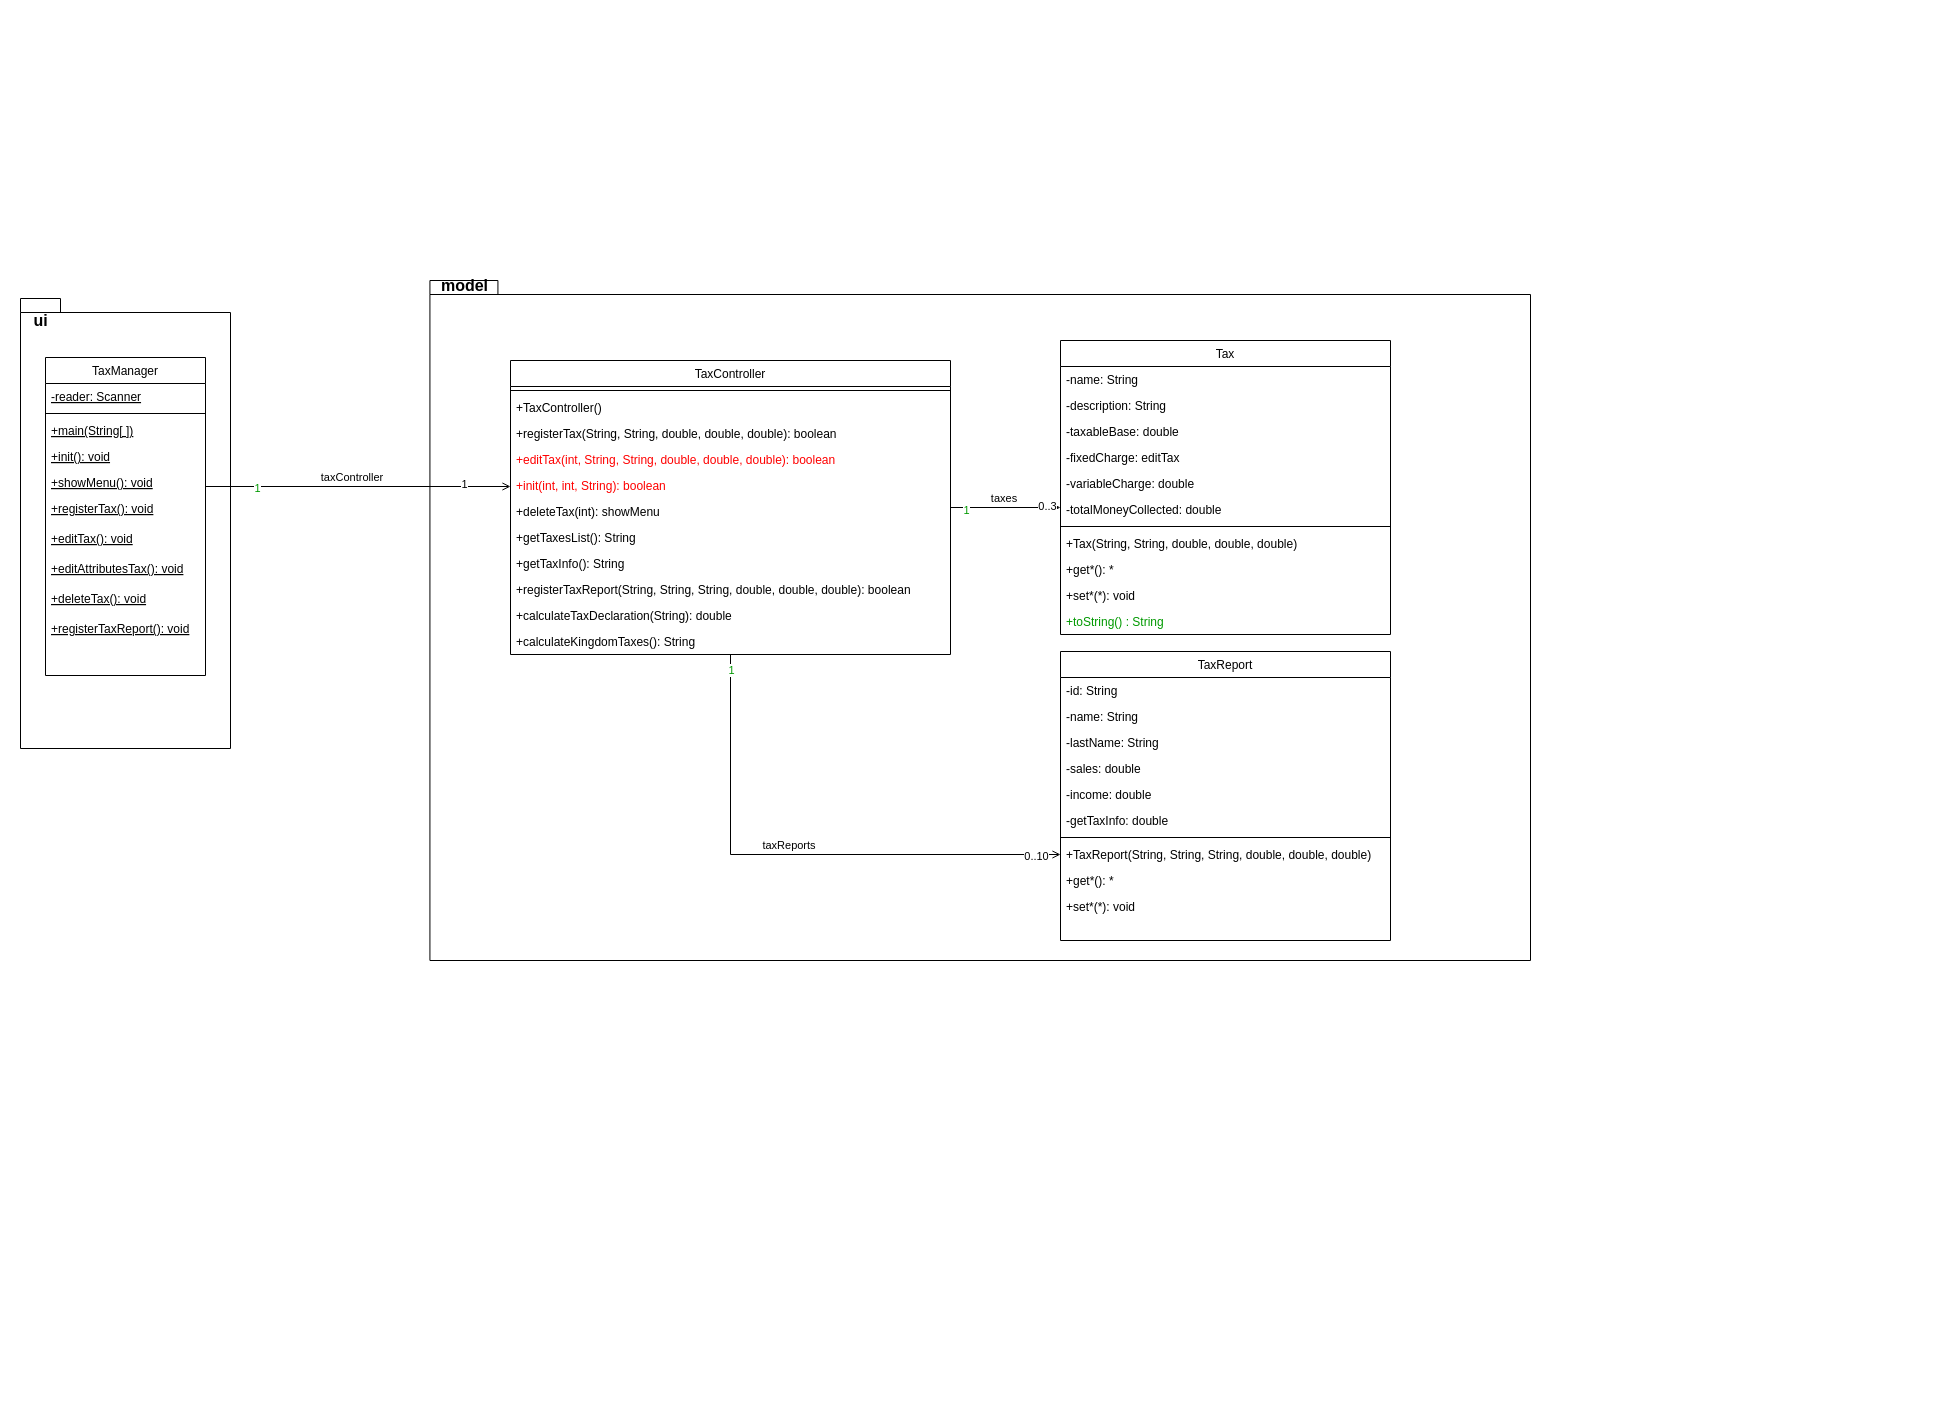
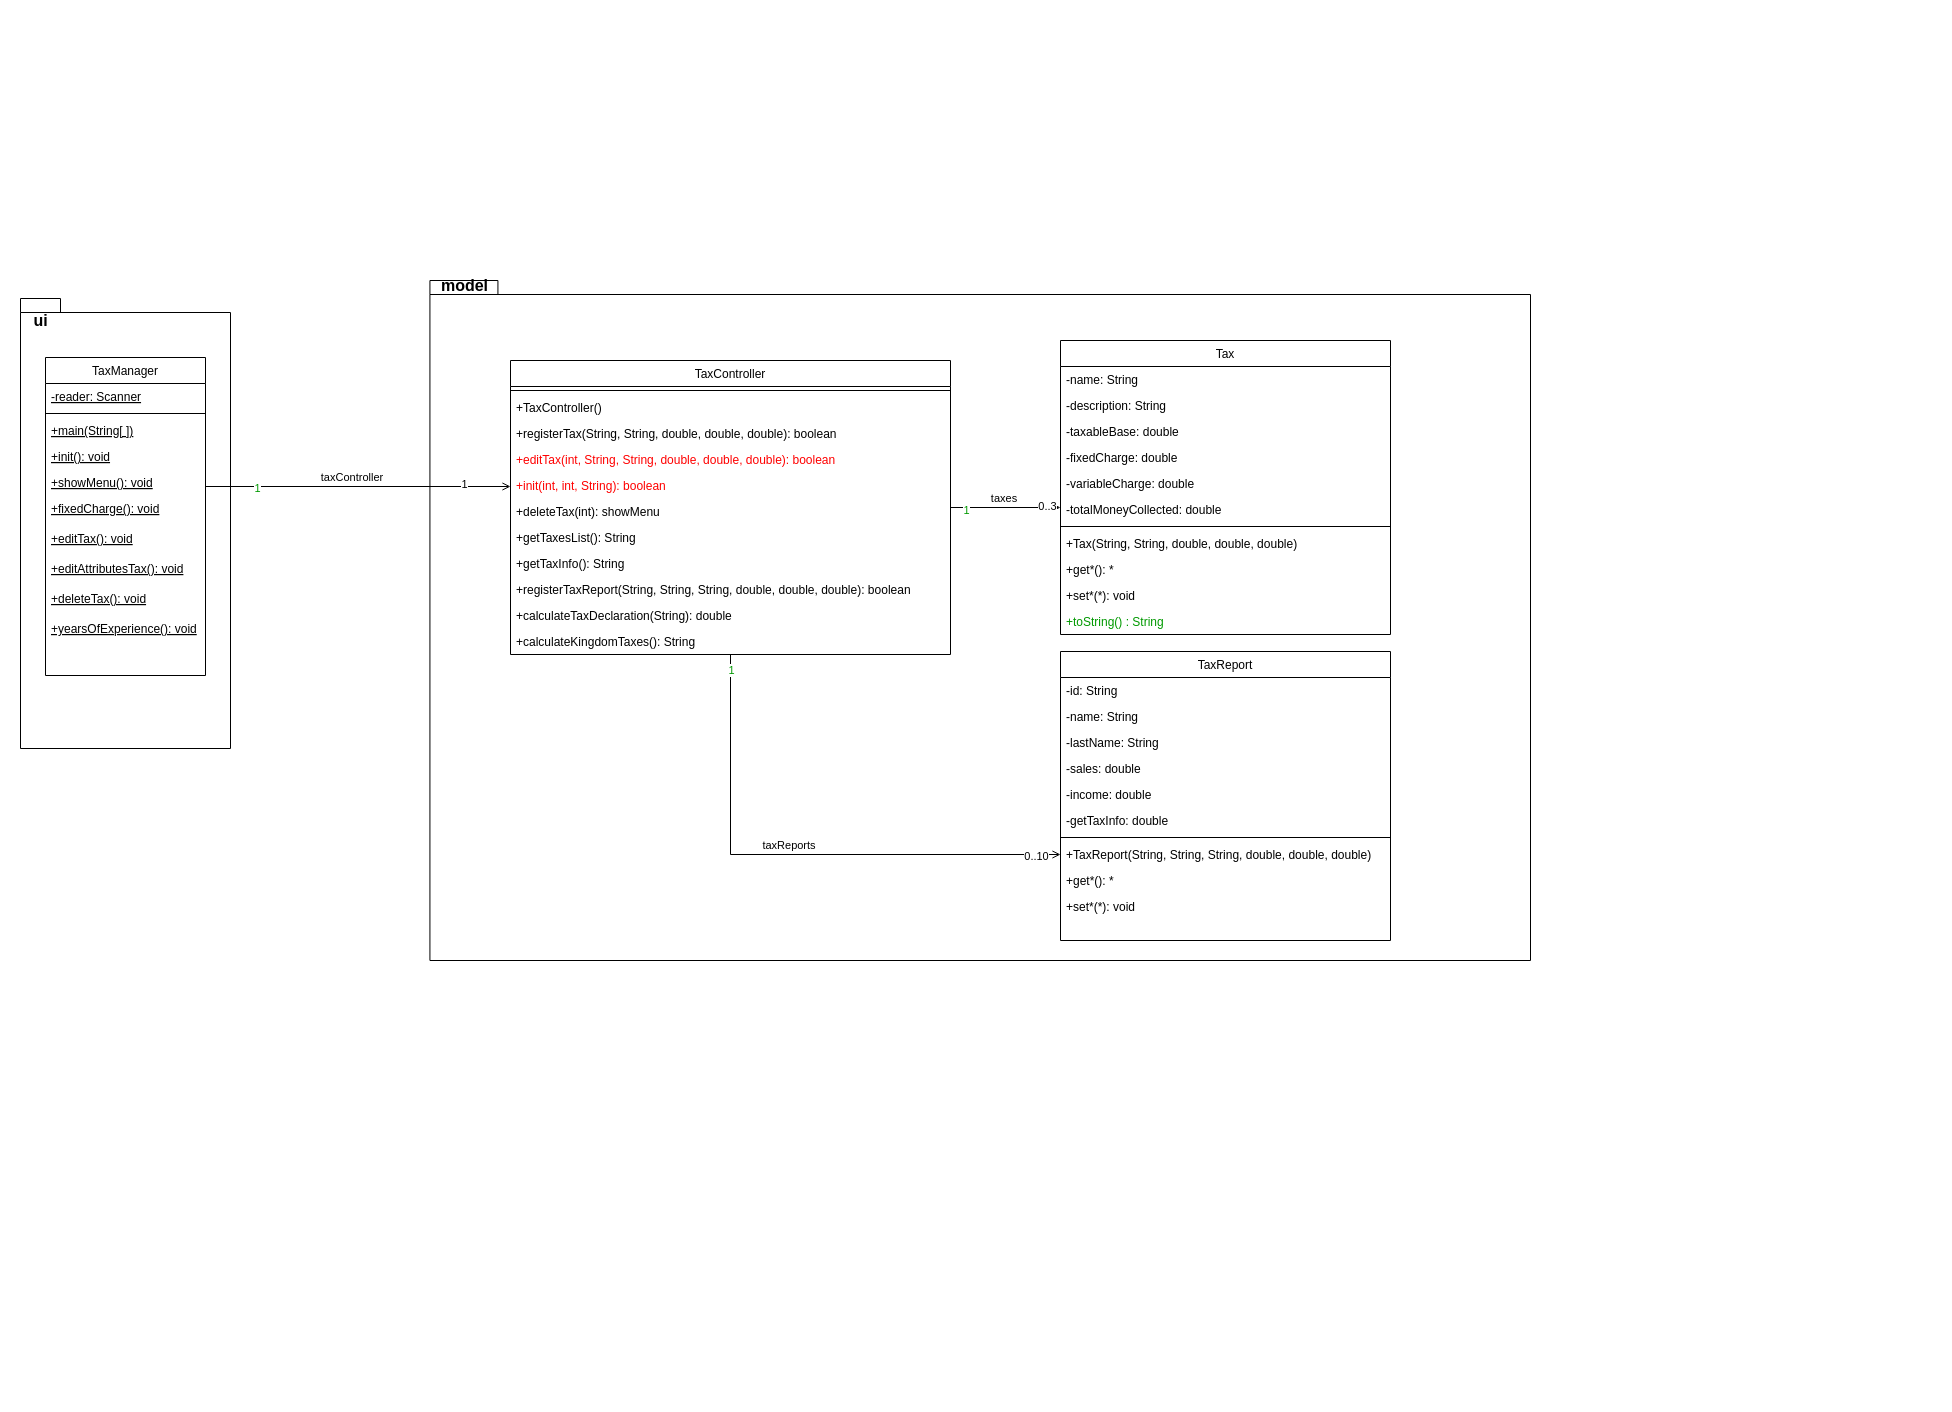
node "-fixedCharge: editTax": label "-fixedCharge: editTax" -> "-fixedCharge: double"
node "+registerTax(): void": label "+registerTax(): void" -> "+fixedCharge(): void"
node "+registerTaxReport(): void": label "+registerTaxReport(): void" -> "+yearsOfExperience(): void"
